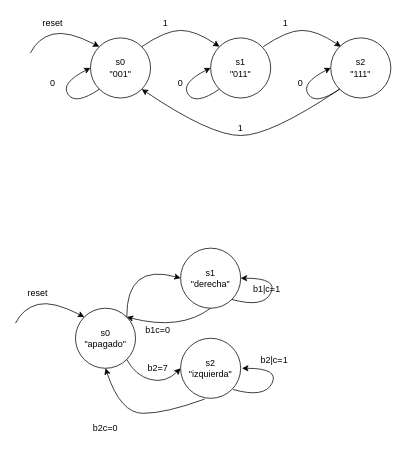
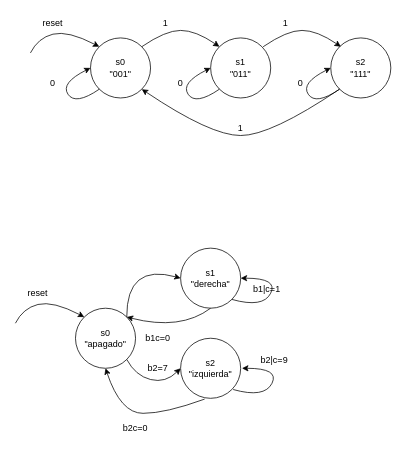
node "b1c=0": moved (158, 330) -> (158, 338)
node "b2|c=1": label "b2|c=1" -> "b2|c=9"
node "b2c=0": moved (105, 428) -> (135, 428)
